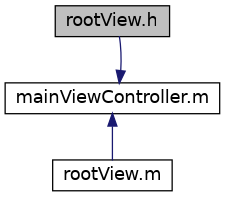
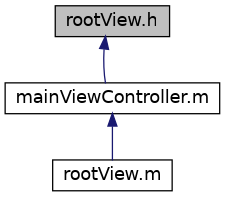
edge "rootView.h" -> "mainViewController.m": reversed
